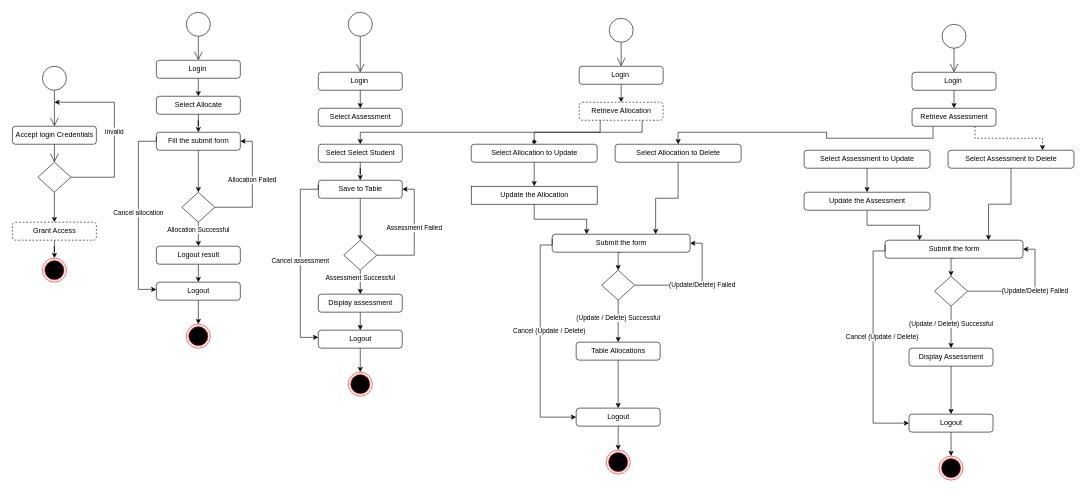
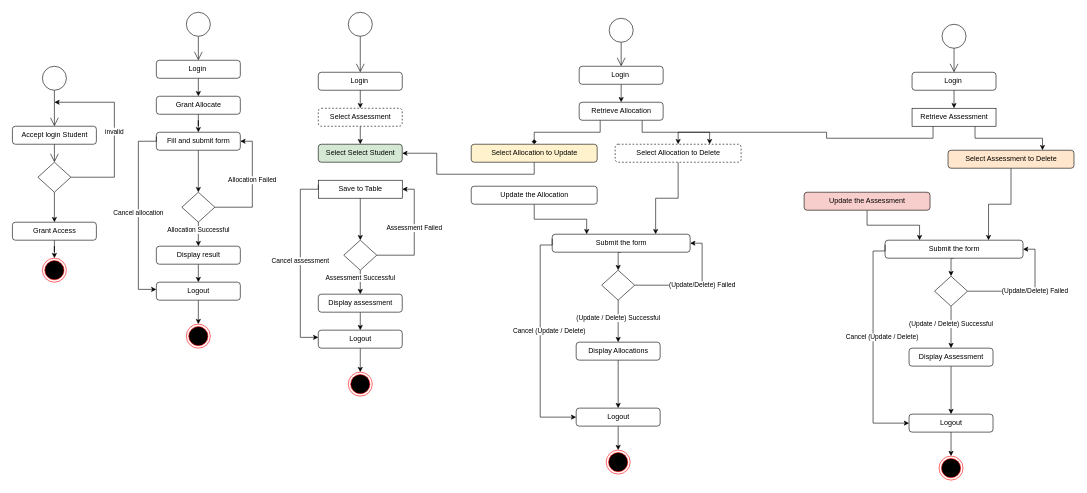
node "Select Allocate": label "Select Allocate" -> "Grant Allocate"
node "Retrieve Allocation": style dashed -> solid
node "Select Assessment": style solid -> dashed
node "Retrieve Assessment": shape rounded rectangle -> rectangle
edge "Select Assessment" -> "Select Select Student": added
edge "Retrieve Allocation" -> "Select Select Student": now "Retrieve Allocation" -> "Select Allocation to Delete"
node "Accept login Credentials": label "Accept login Credentials" -> "Accept login Student"
edge "Retrieve Assessment" -> "Select Assessment to Delete": style dashed -> solid
node "Fill the submit form": label "Fill the submit form" -> "Fill and submit form"
node "Select Select Student": fillcolor #ffffff -> #d5e8d4
node "Select Allocation to Update": fillcolor #ffffff -> #fff2cc
node "Select Allocation to Delete": style solid -> dashed
node "Select Assessment to Update": removed
node "Select Assessment to Delete": fillcolor #ffffff -> #ffe6cc
edge "Select Select Student" -> "Save to Table": removed
edge "Select Allocation to Update" -> "Update the Allocation": now "Select Allocation to Update" -> "Select Select Student"
edge "Select Assessment to Update" -> "Update the Assessment": removed
node "Save to Table": shape rounded rectangle -> rectangle
node "Update the Allocation": shape rectangle -> rounded rectangle
node "Update the Assessment": fillcolor #ffffff -> #f8cecc
node "Grant Access": style dashed -> solid
node "Logout result": label "Logout result" -> "Display result"
node "Table Allocations": label "Table Allocations" -> "Display Allocations"
